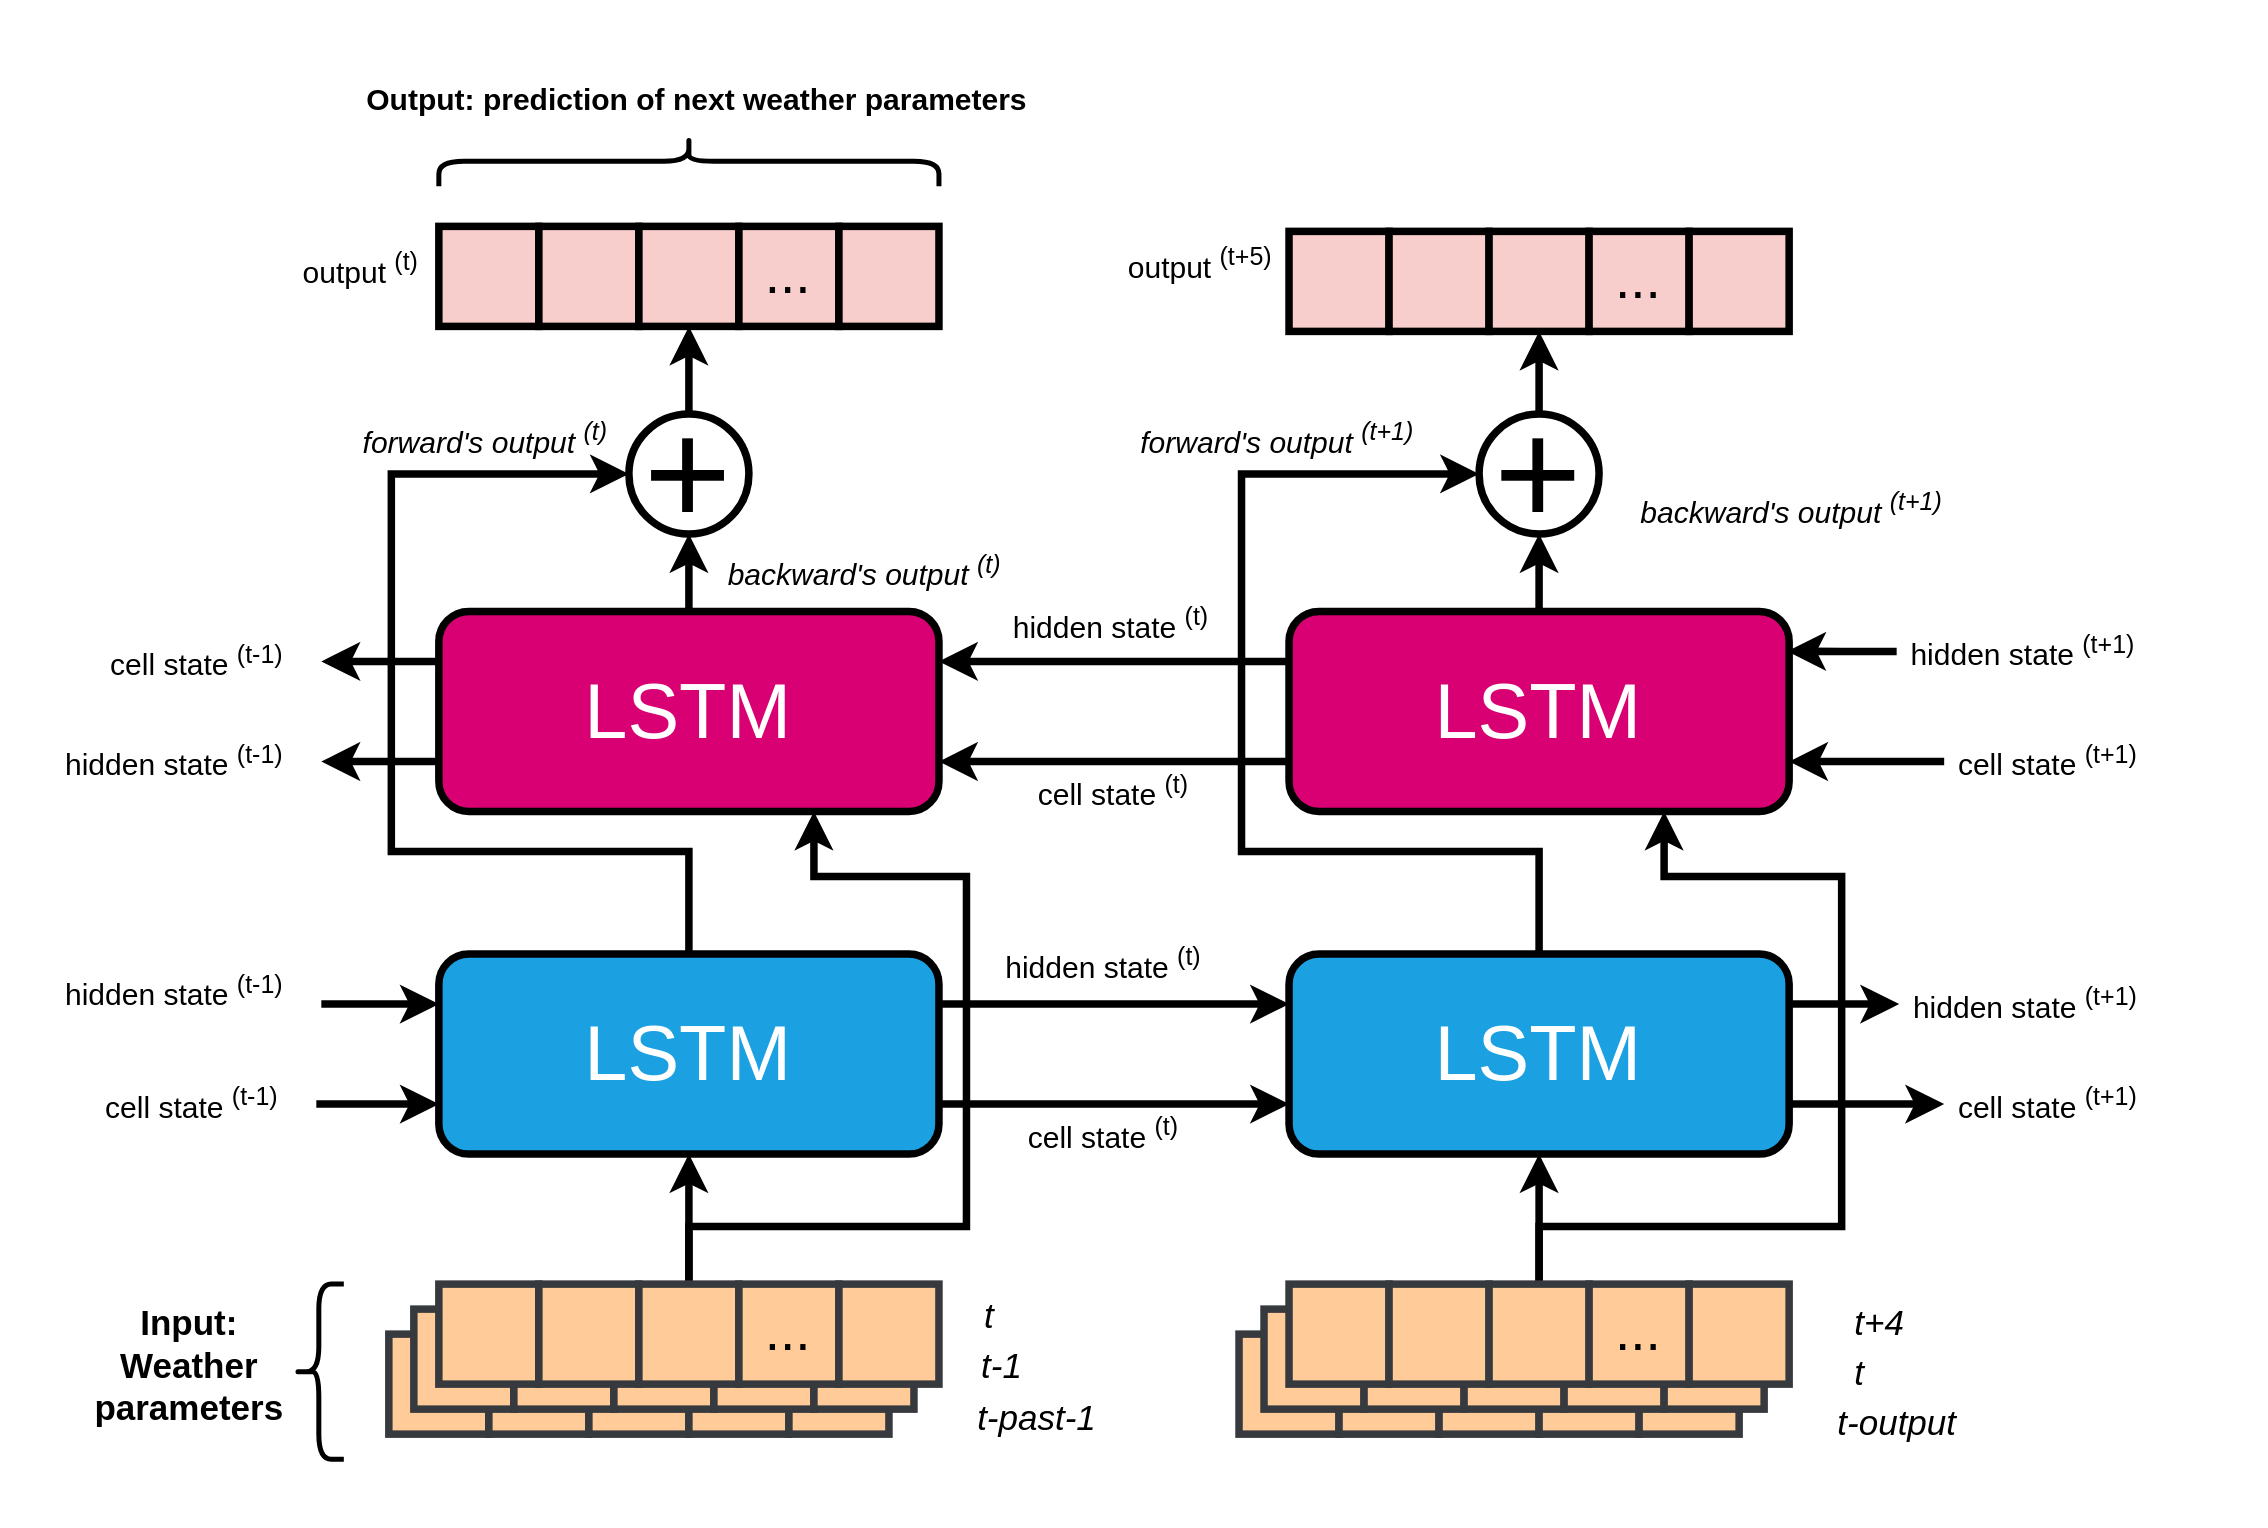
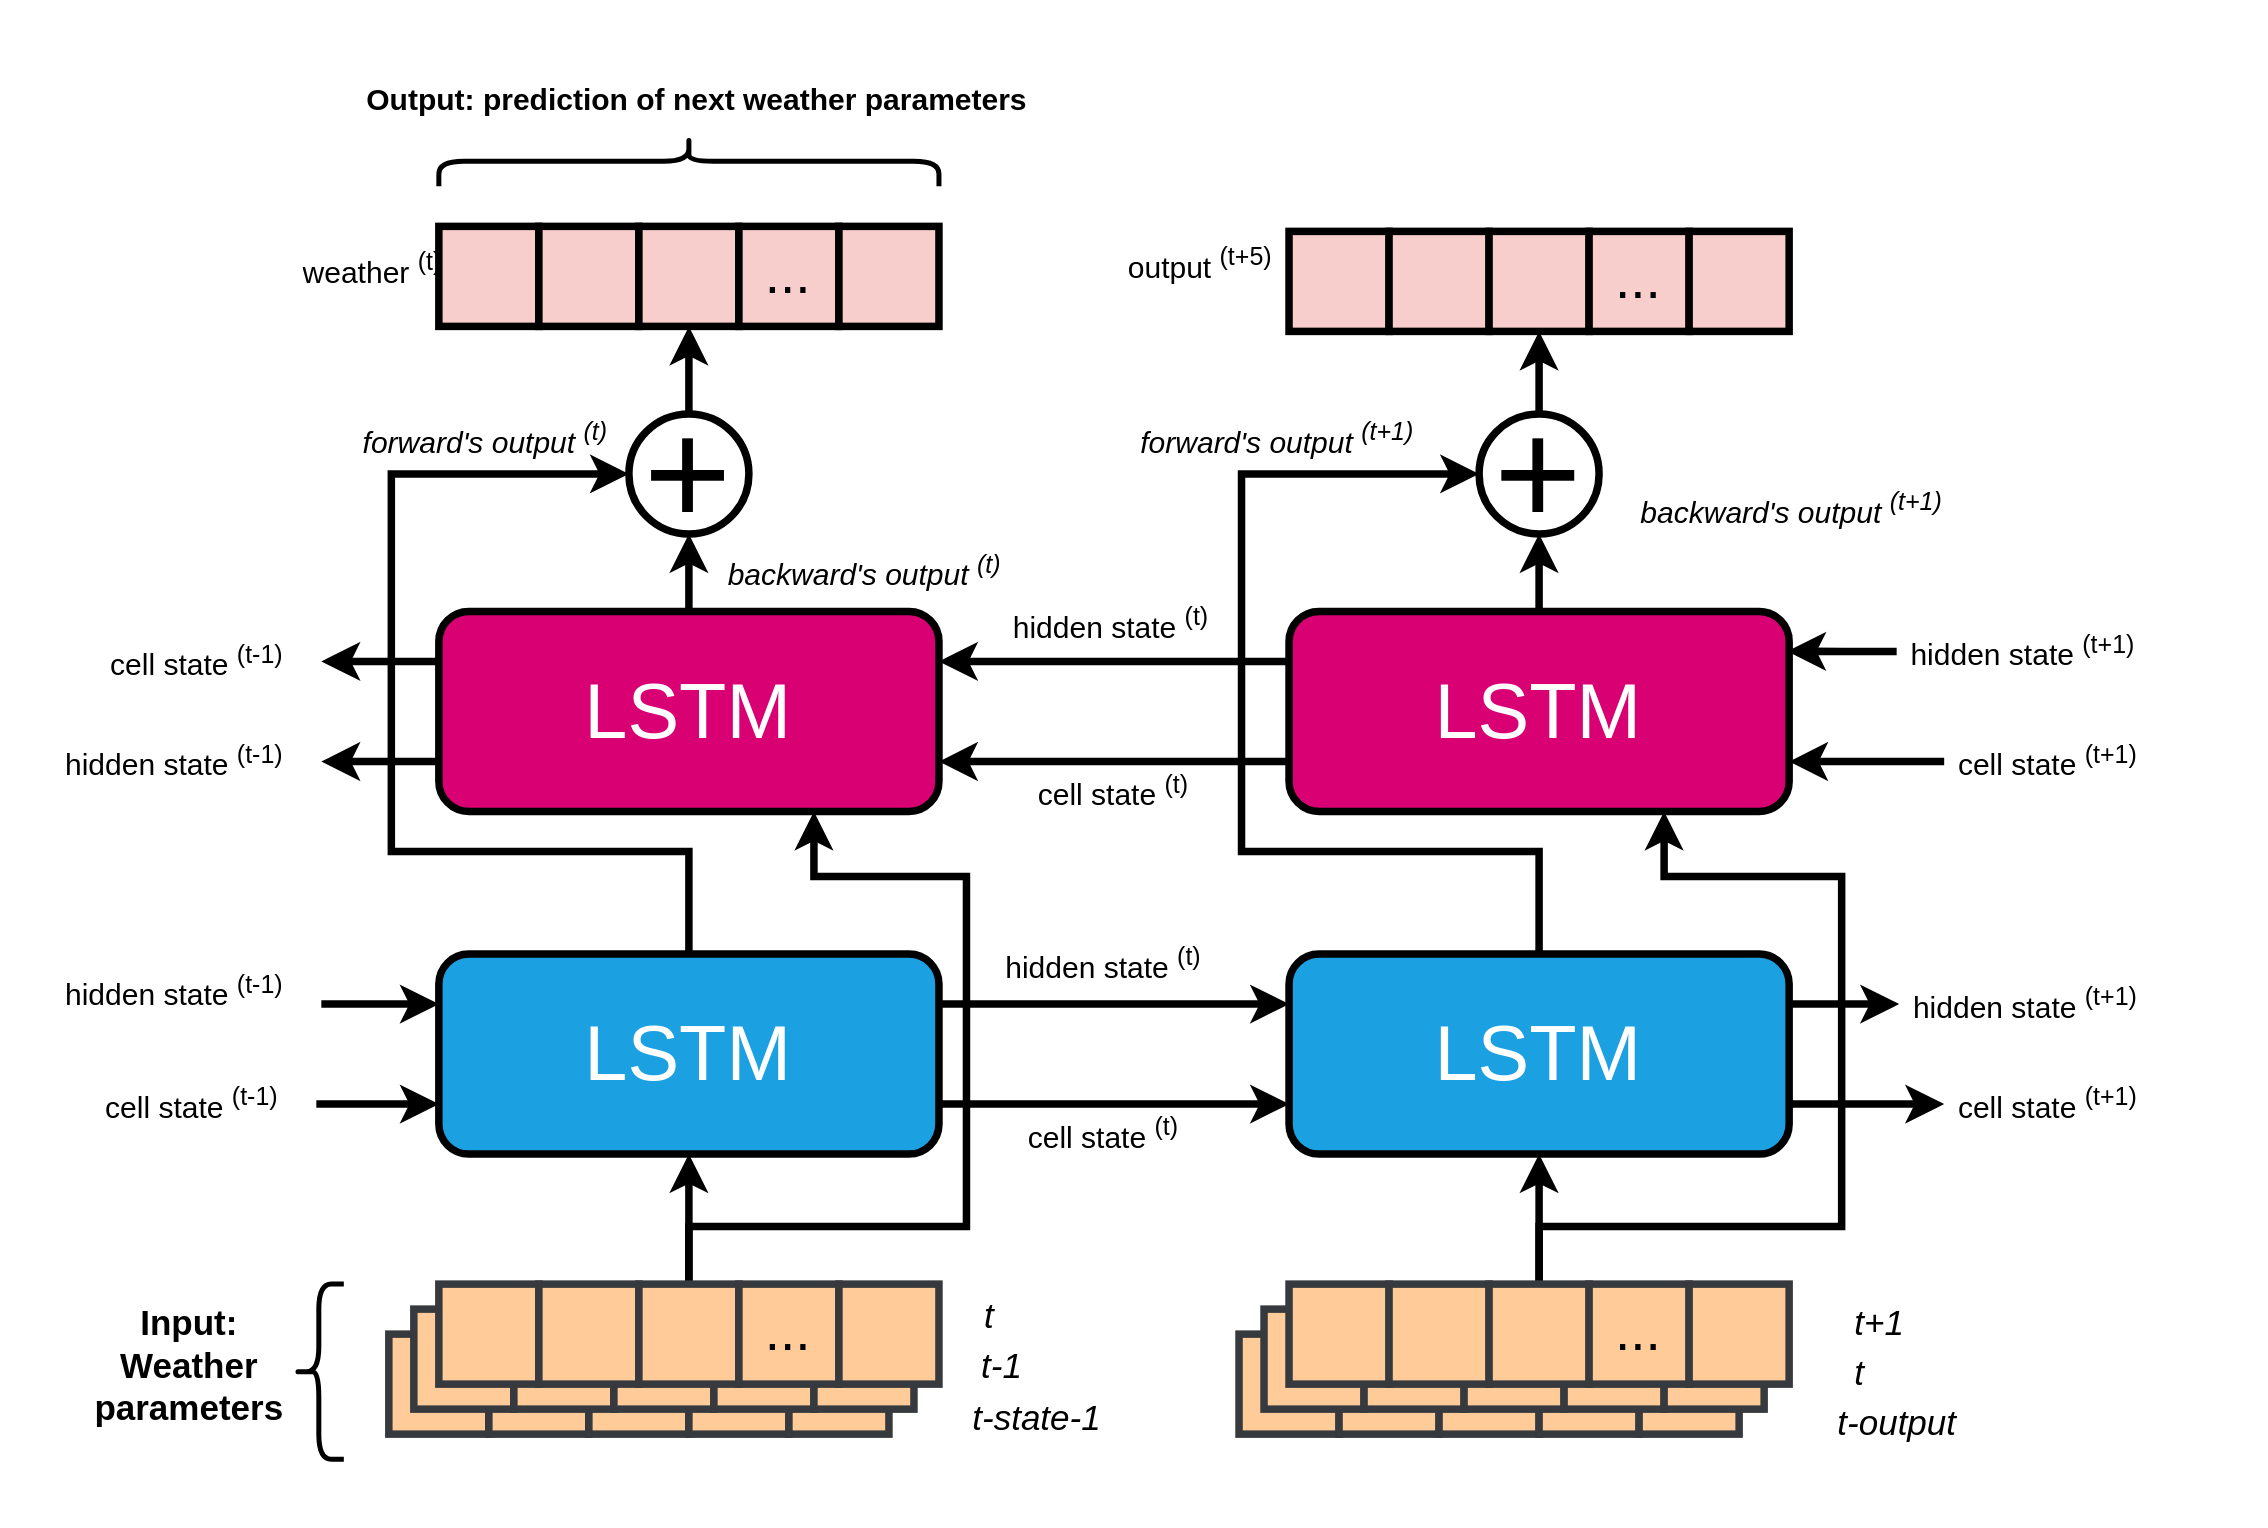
node "output (t)": label "output (t)" -> "weather (t)"
node "t+4": label "t+4" -> "t+1"
node "t-past-1": label "t-past-1" -> "t-state-1"
